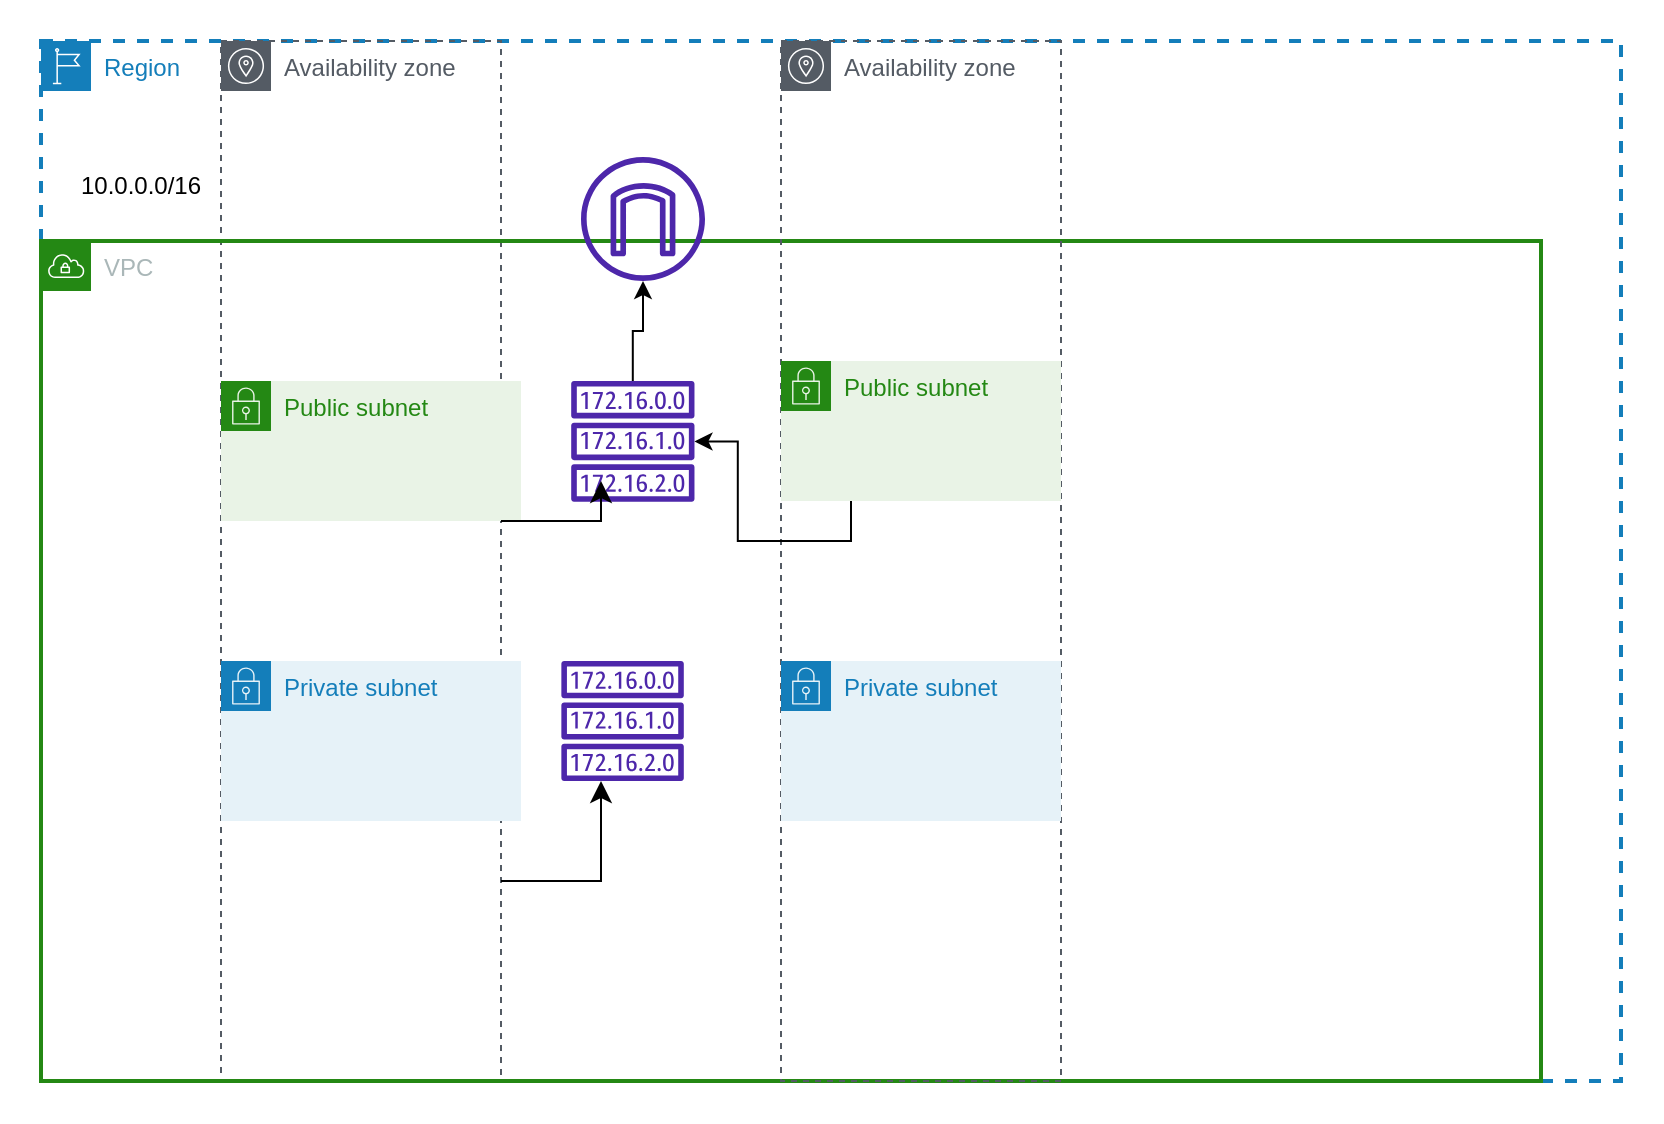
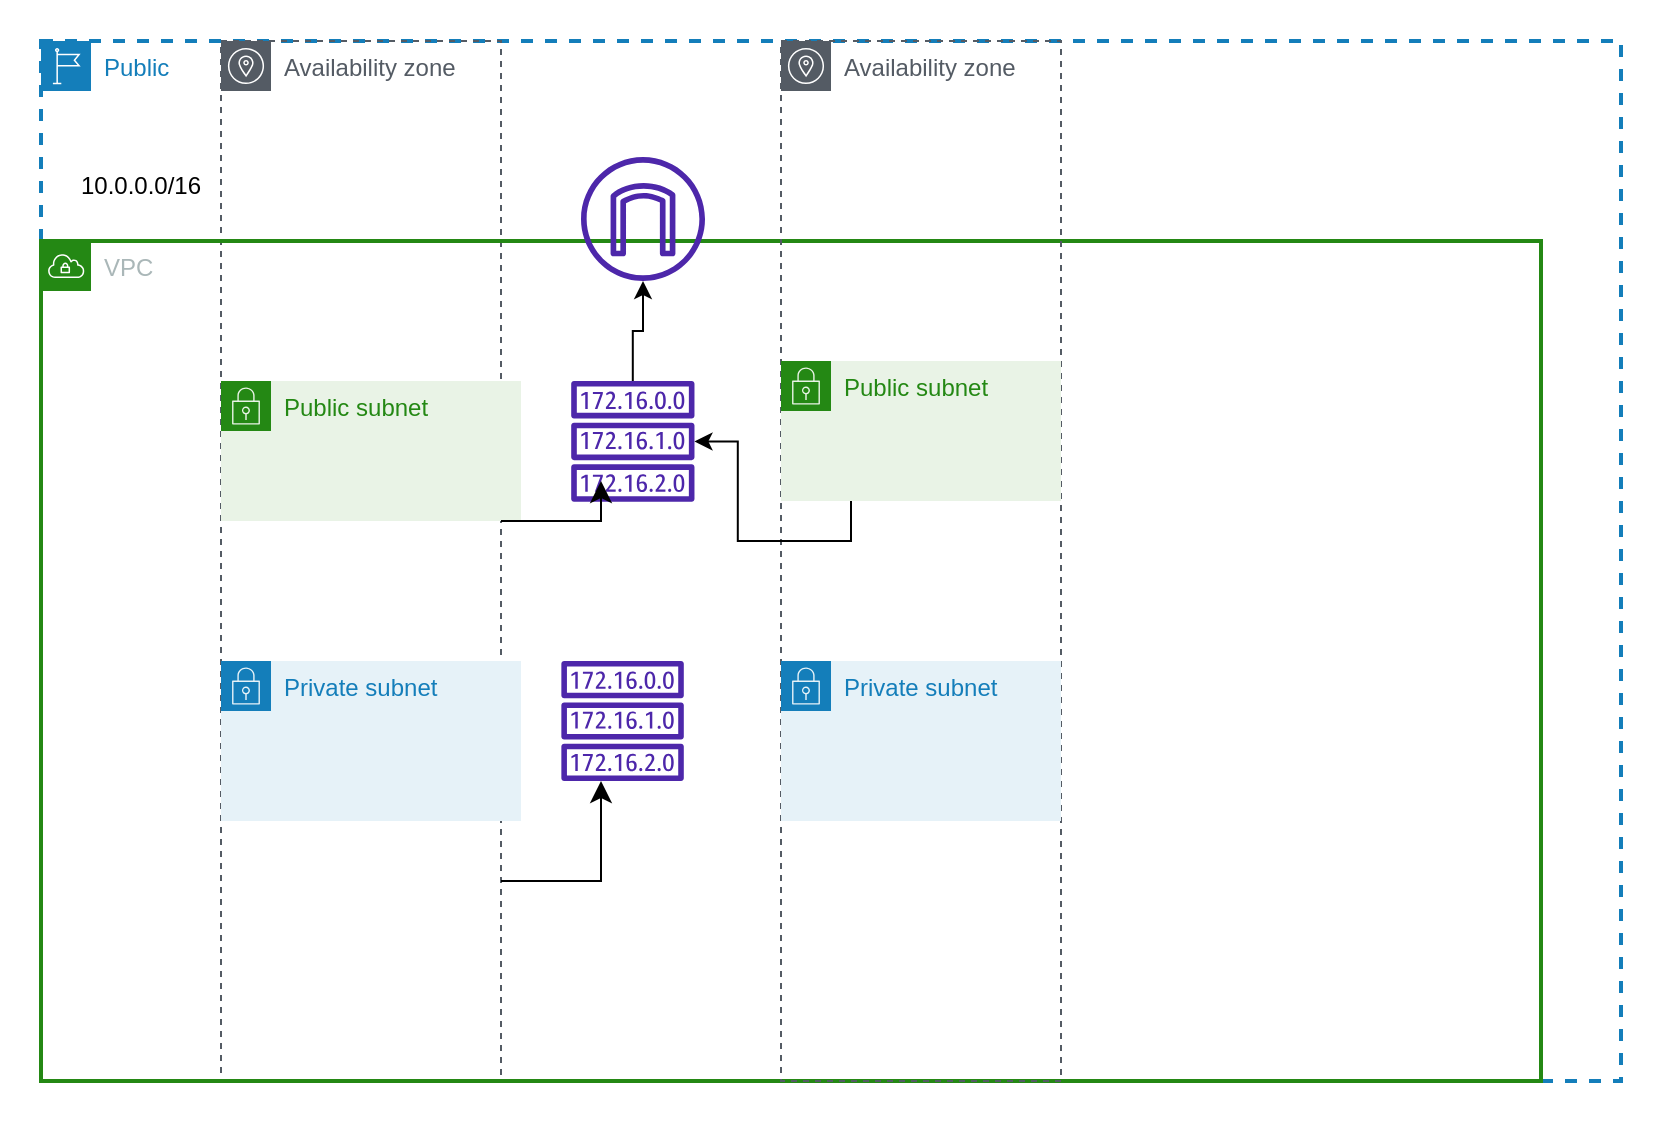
node "Region": label "Region" -> "Public"
